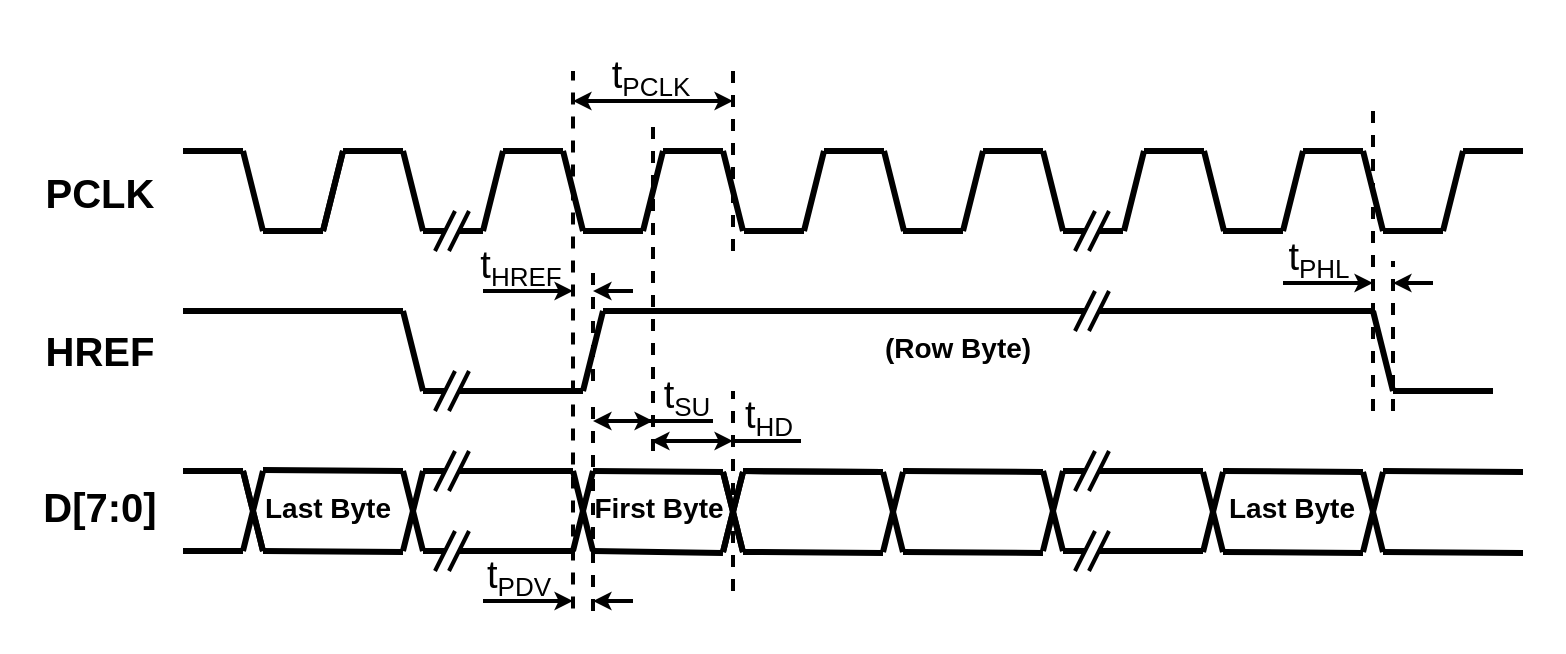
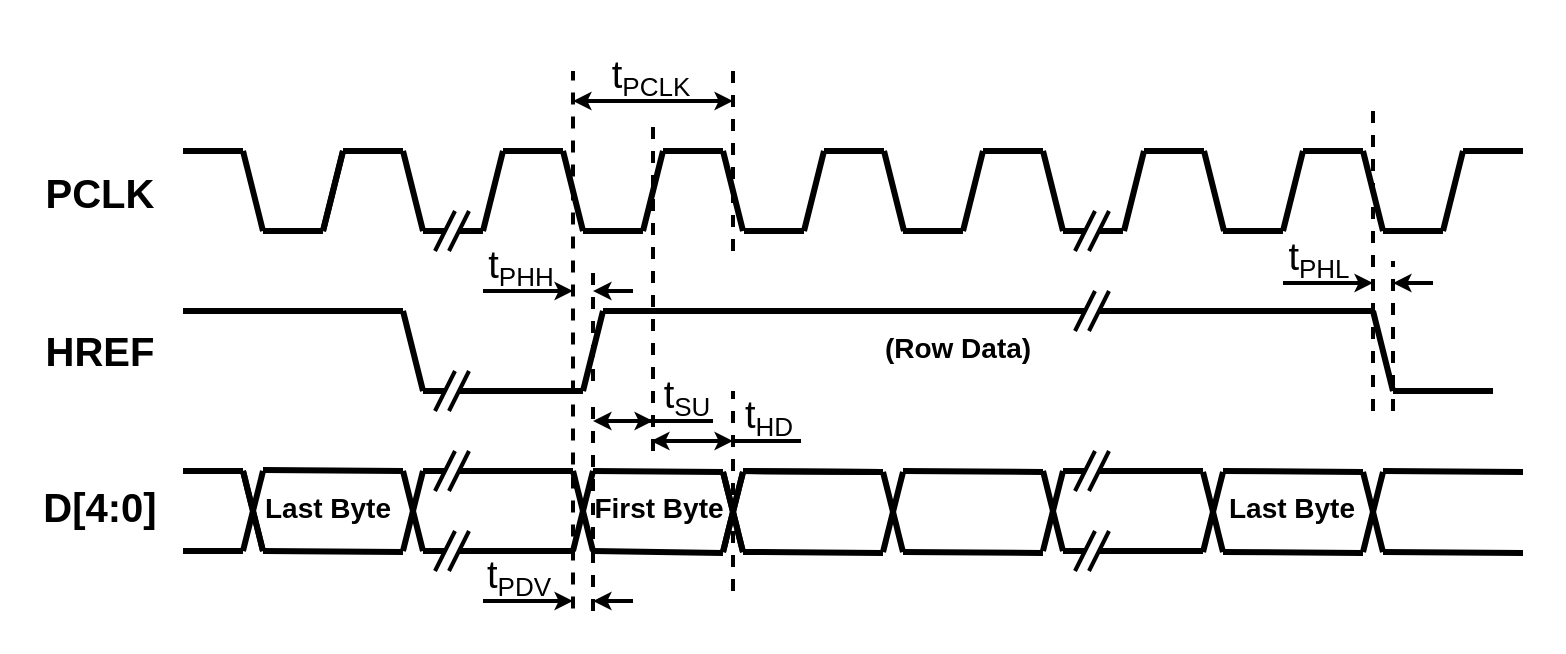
node "tHREF": label "tHREF" -> "tPHH"
node "(Row Byte)": label "(Row Byte)" -> "(Row Data)"
node "D[7:0]": label "D[7:0]" -> "D[4:0]"
